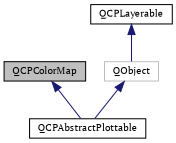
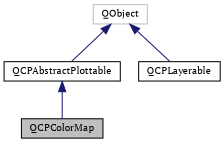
edge "QObject" -> "QCPLayerable": reversed
edge "QCPAbstractPlottable" -> "QCPColorMap": reversed
